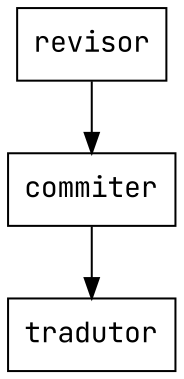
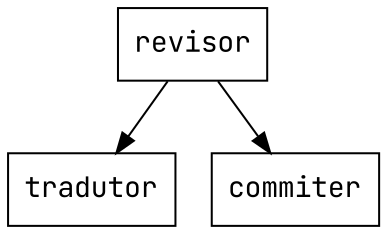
edge "commiter" -> "tradutor": now "revisor" -> "tradutor"
